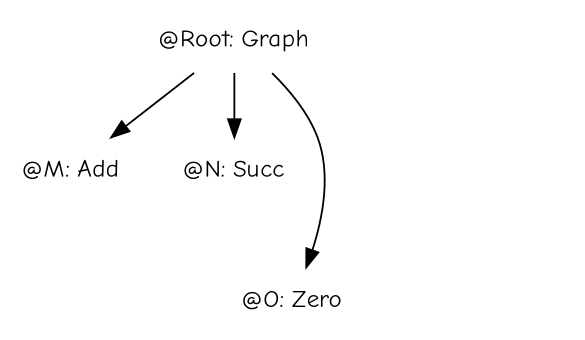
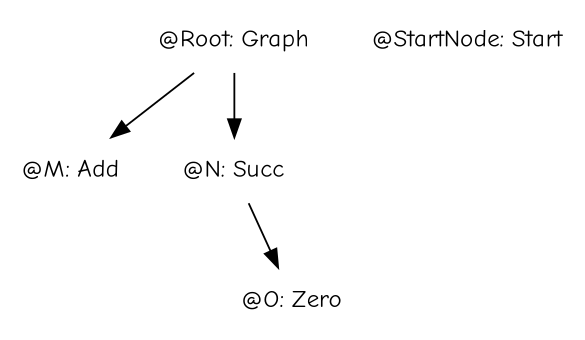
node "@StartNode: Start": added
edge "@Root: Graph" -> "@O: Zero": now "@N: Succ" -> "@O: Zero"
